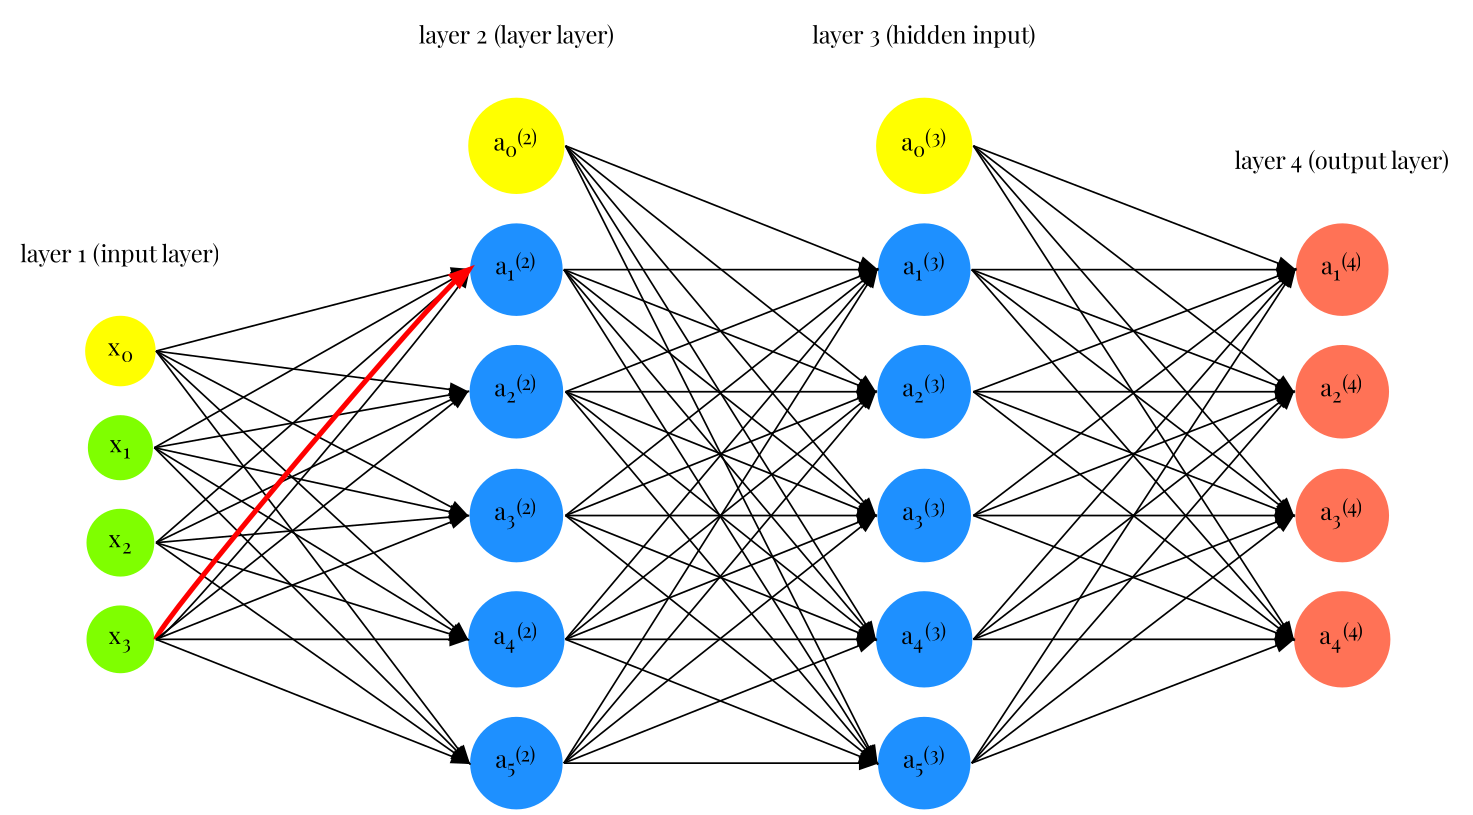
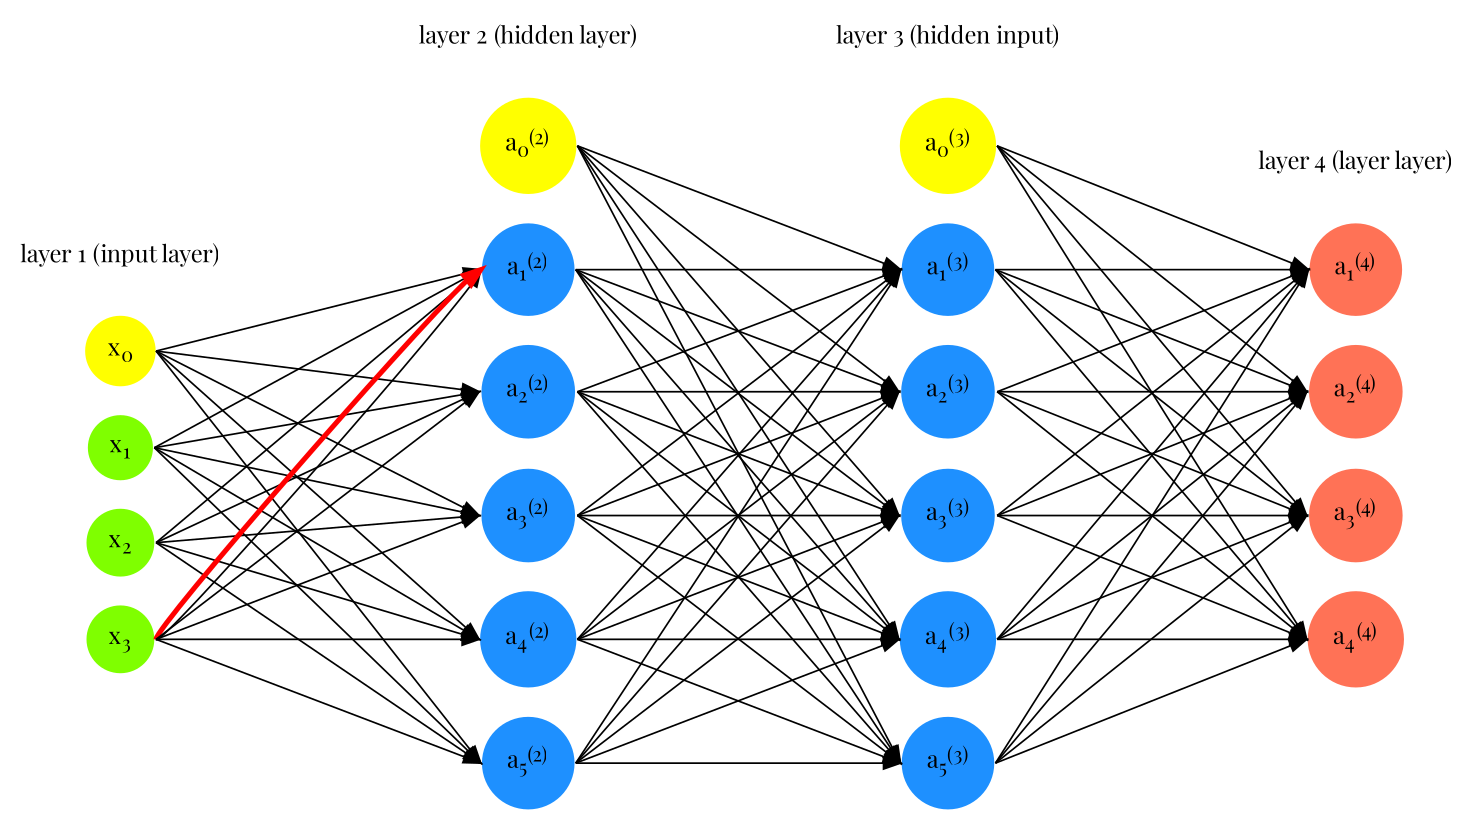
node "layer 2 (layer layer)": label "layer 2 (layer layer)" -> "layer 2 (hidden layer)"
node "layer 4 (output layer)": label "layer 4 (output layer)" -> "layer 4 (layer layer)"
